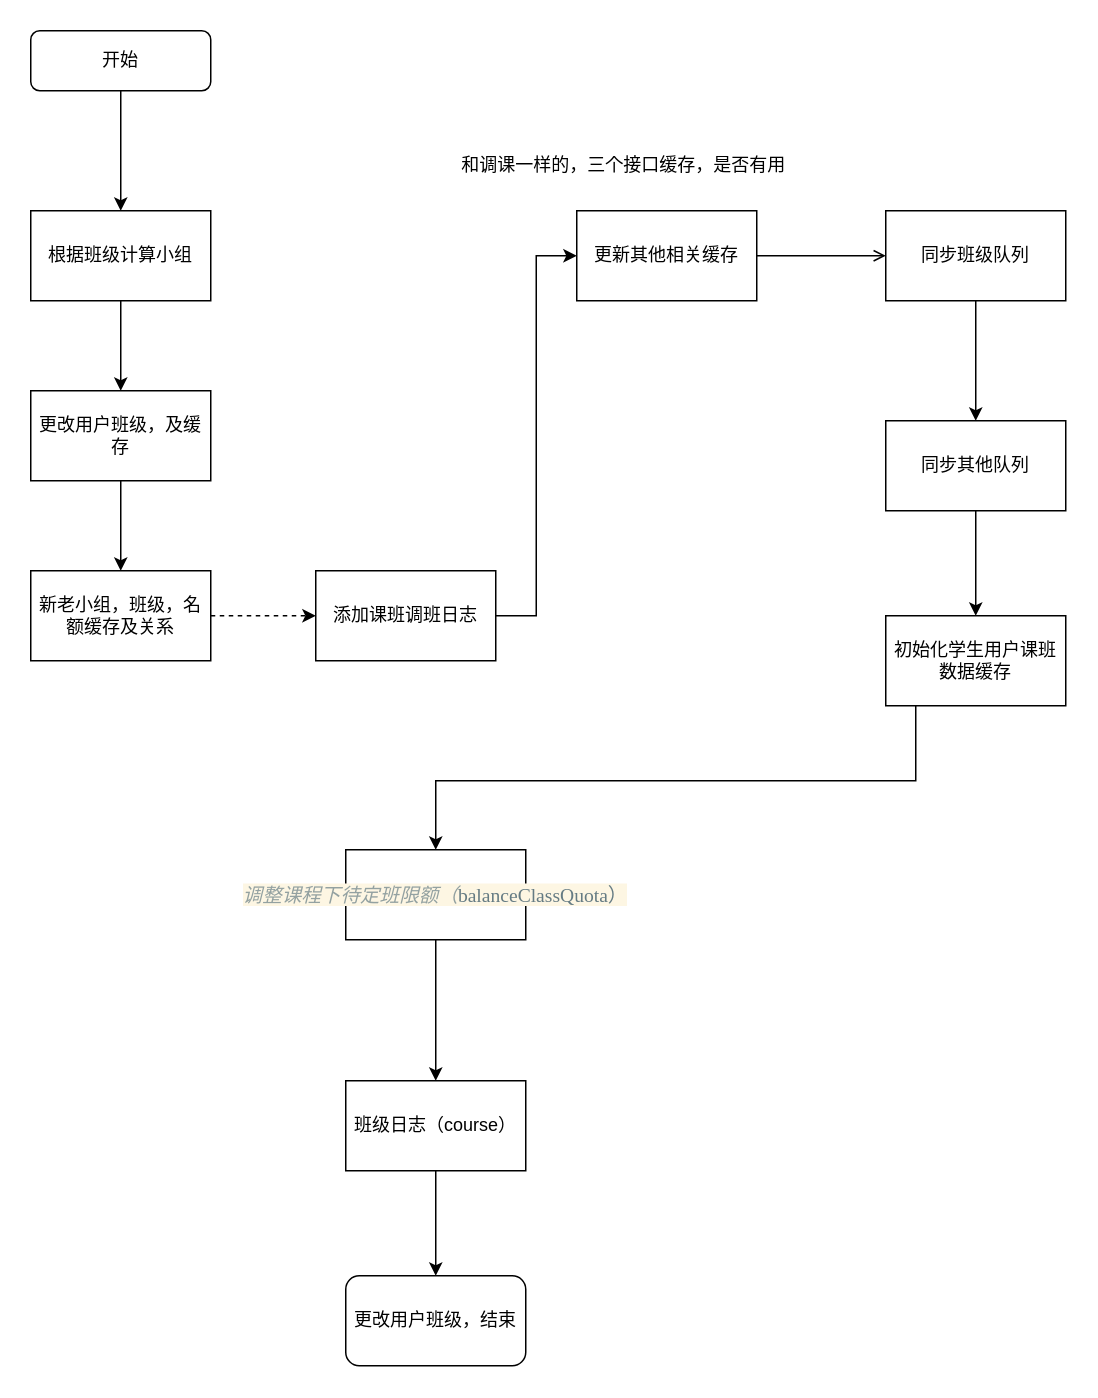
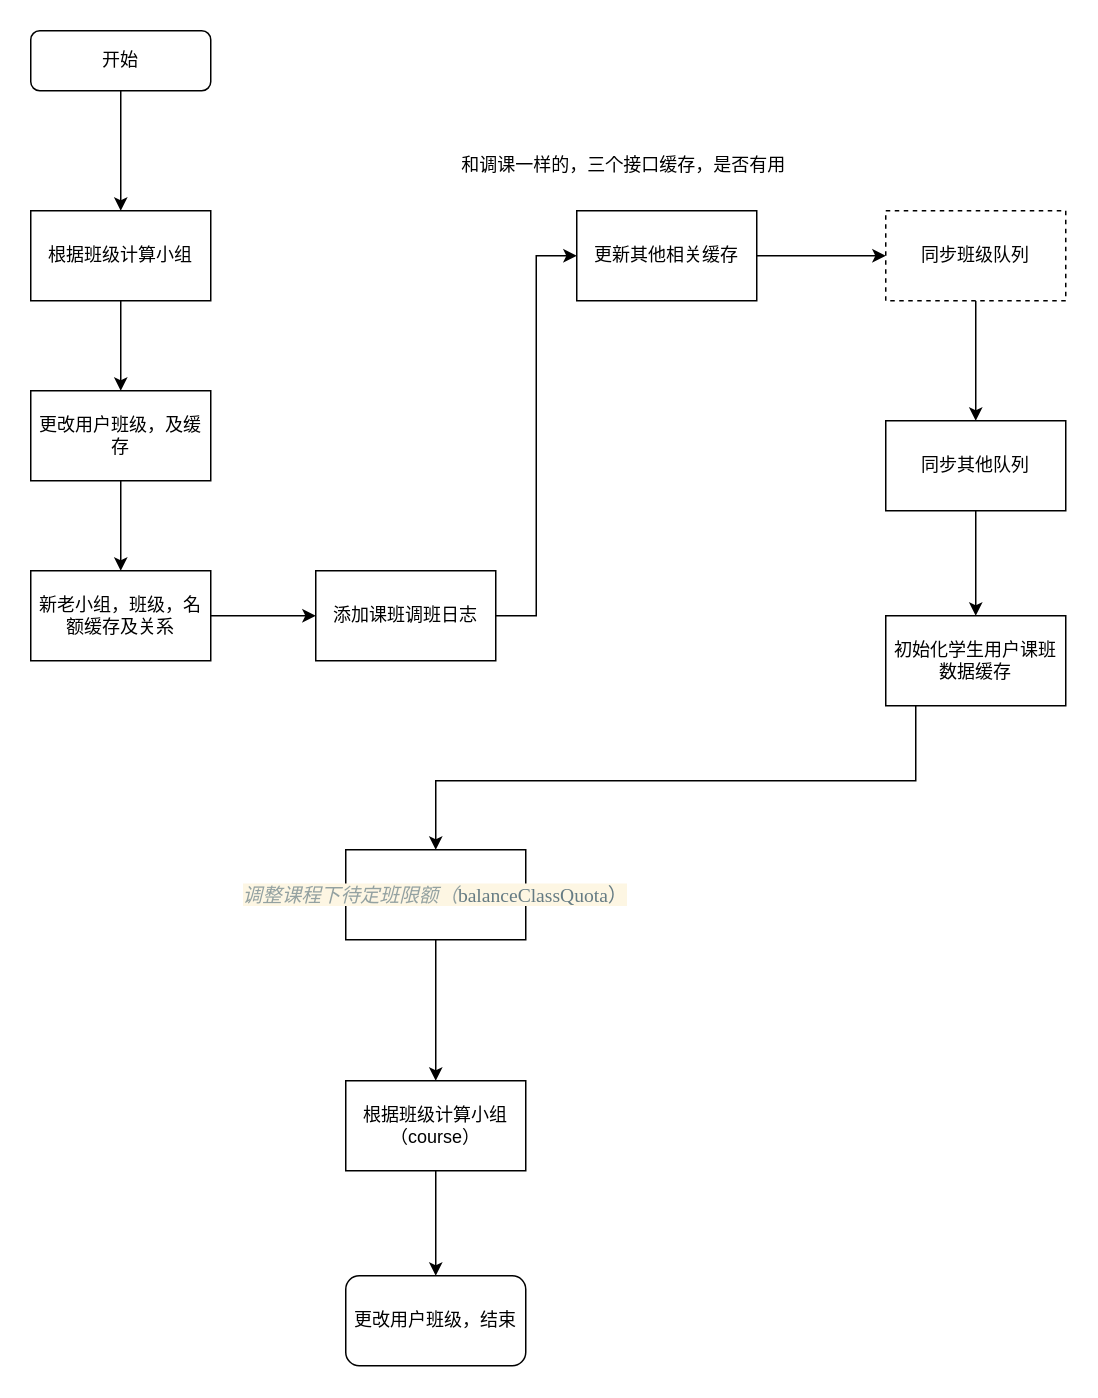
edge "更新其他相关缓存" -> "同步班级队列": arrowhead open -> classic
node "同步班级队列": style solid -> dashed
edge "新老小组，班级，名额缓存及关系" -> "添加课班调班日志": style dashed -> solid
node "班级日志（course）": label "班级日志（course）" -> "根据班级计算小组（course）"
